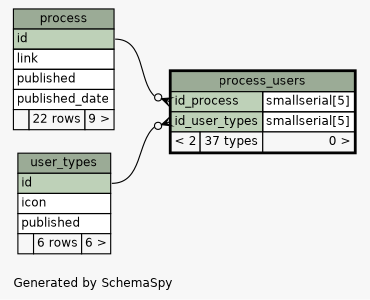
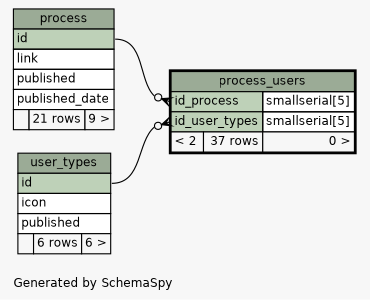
node "process": text "22 rows" -> "21 rows"
node "process_users": text "37 types" -> "37 rows"
